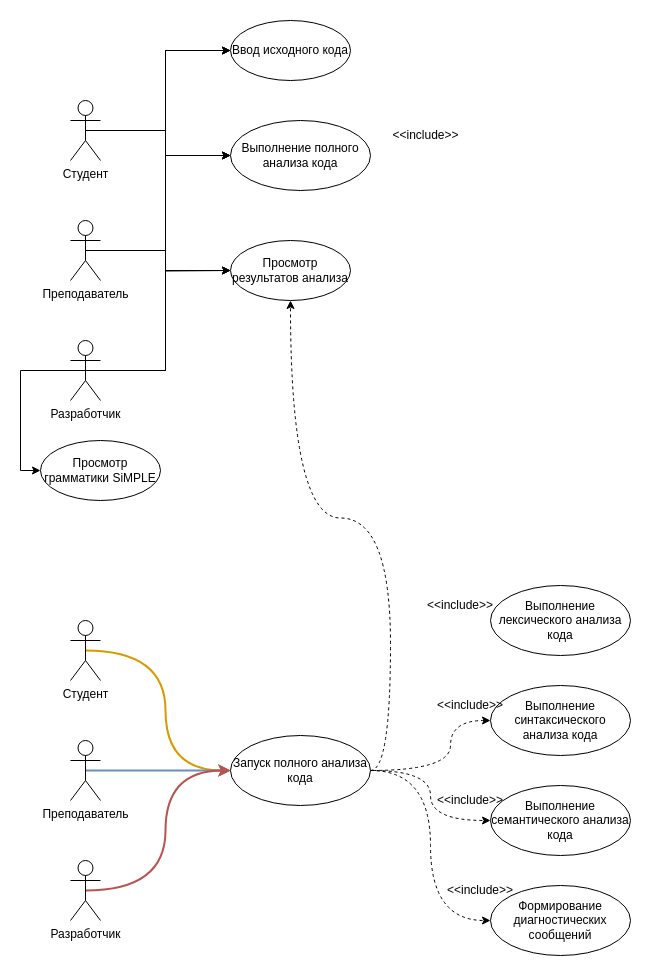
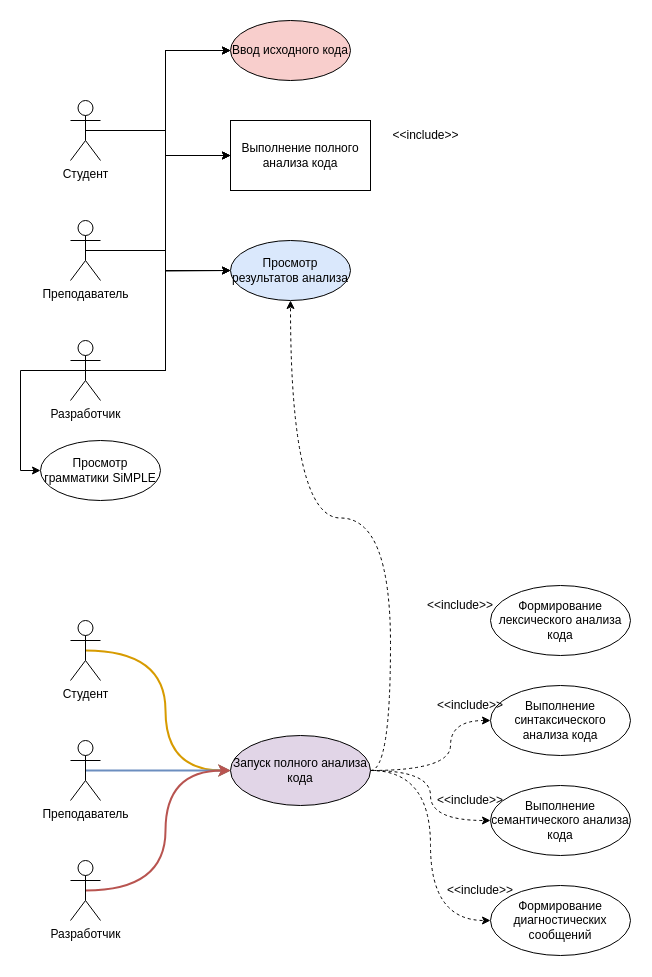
node "Ввод исходного кода": fillcolor #ffffff -> #f8cecc
node "Выполнение полного анализа кода": shape ellipse -> rectangle
node "Просмотр результатов анализа": fillcolor #ffffff -> #dae8fc
node "Выполнение лексического анализа кода": label "Выполнение лексического анализа кода" -> "Формирование лексического анализа кода"
node "Запуск полного анализа кода": fillcolor #ffffff -> #e1d5e7
